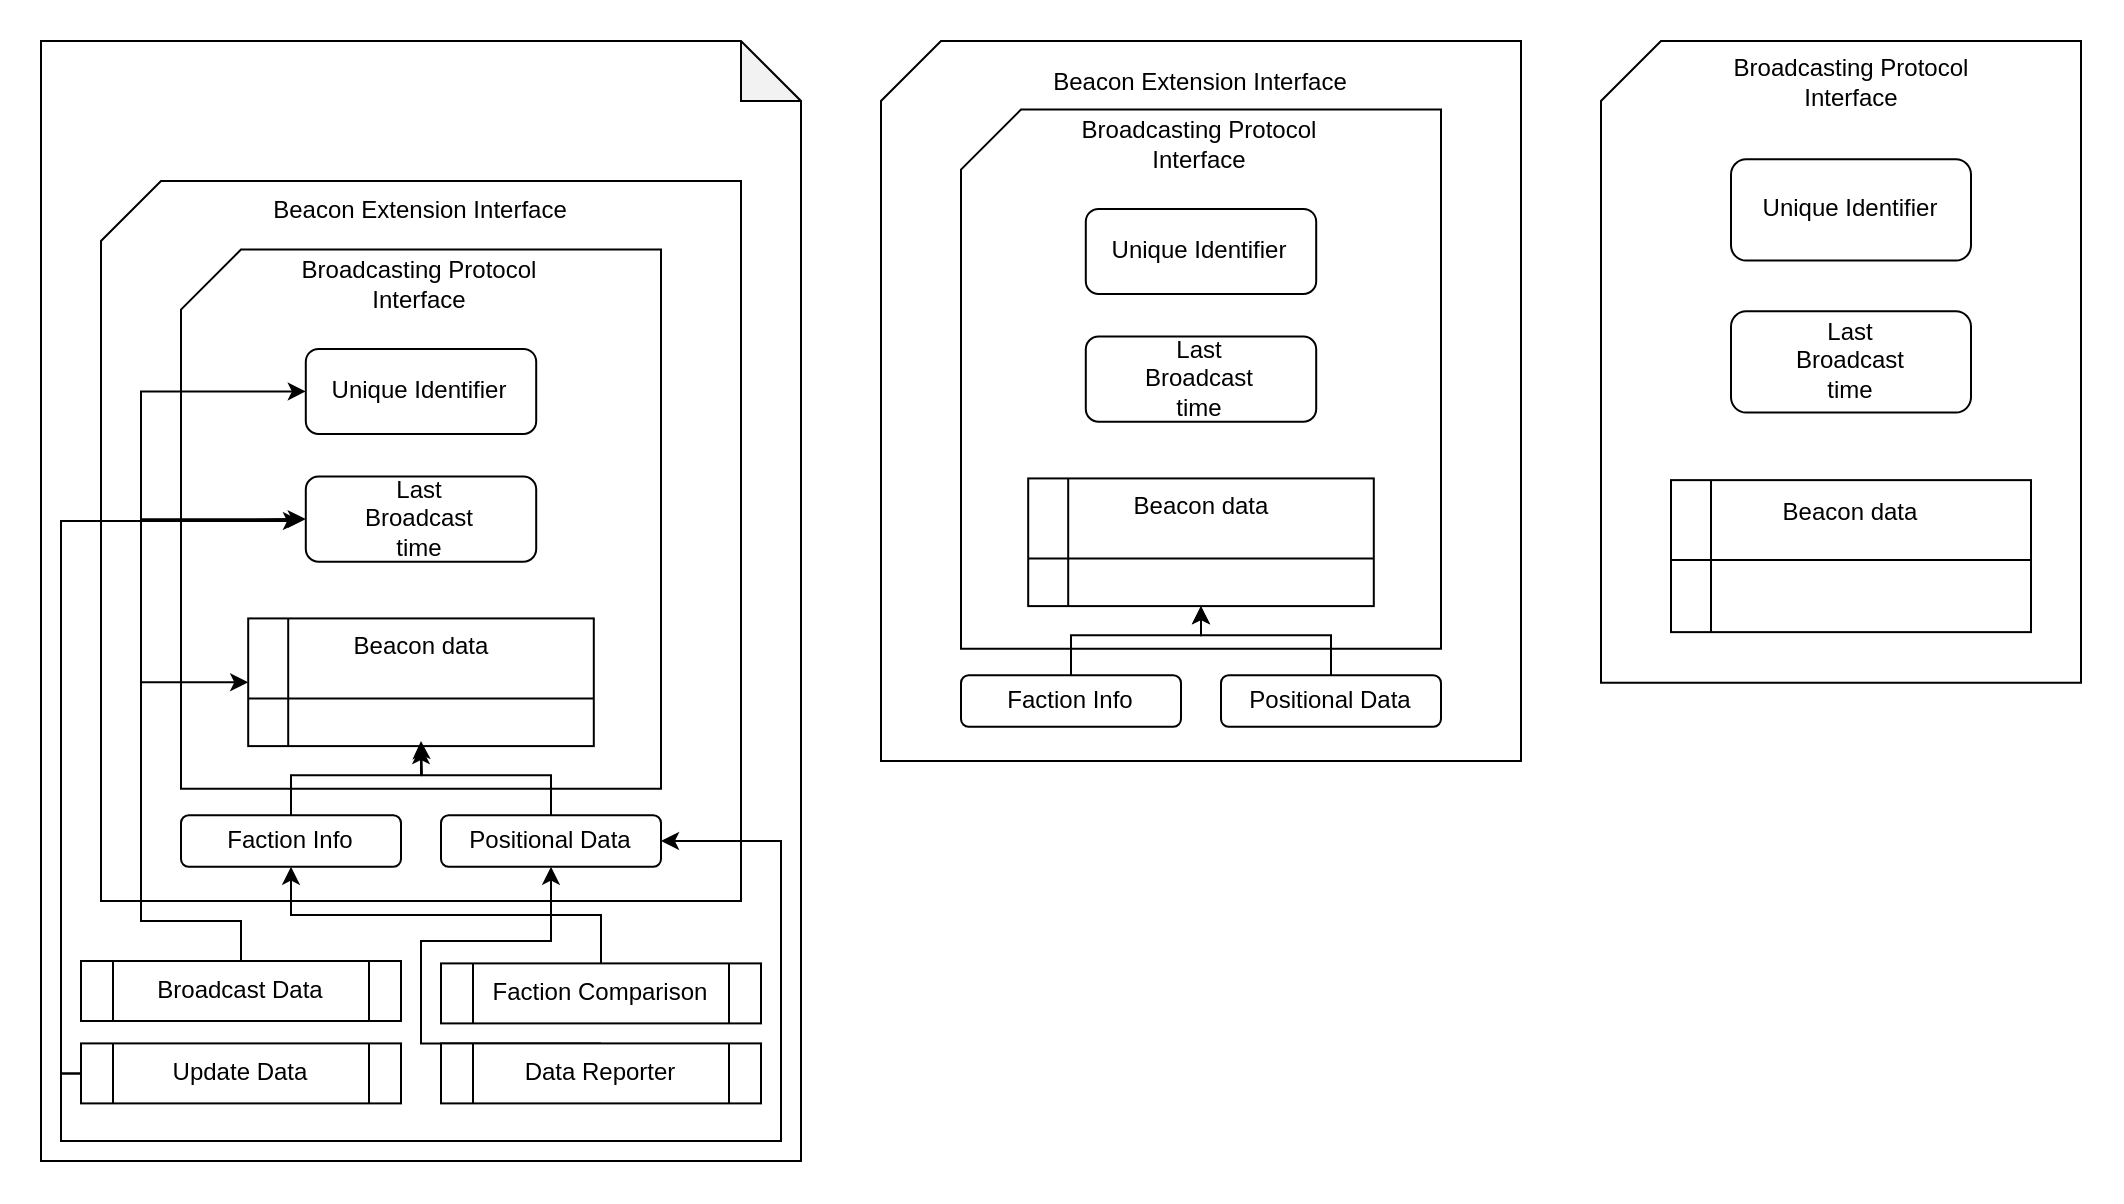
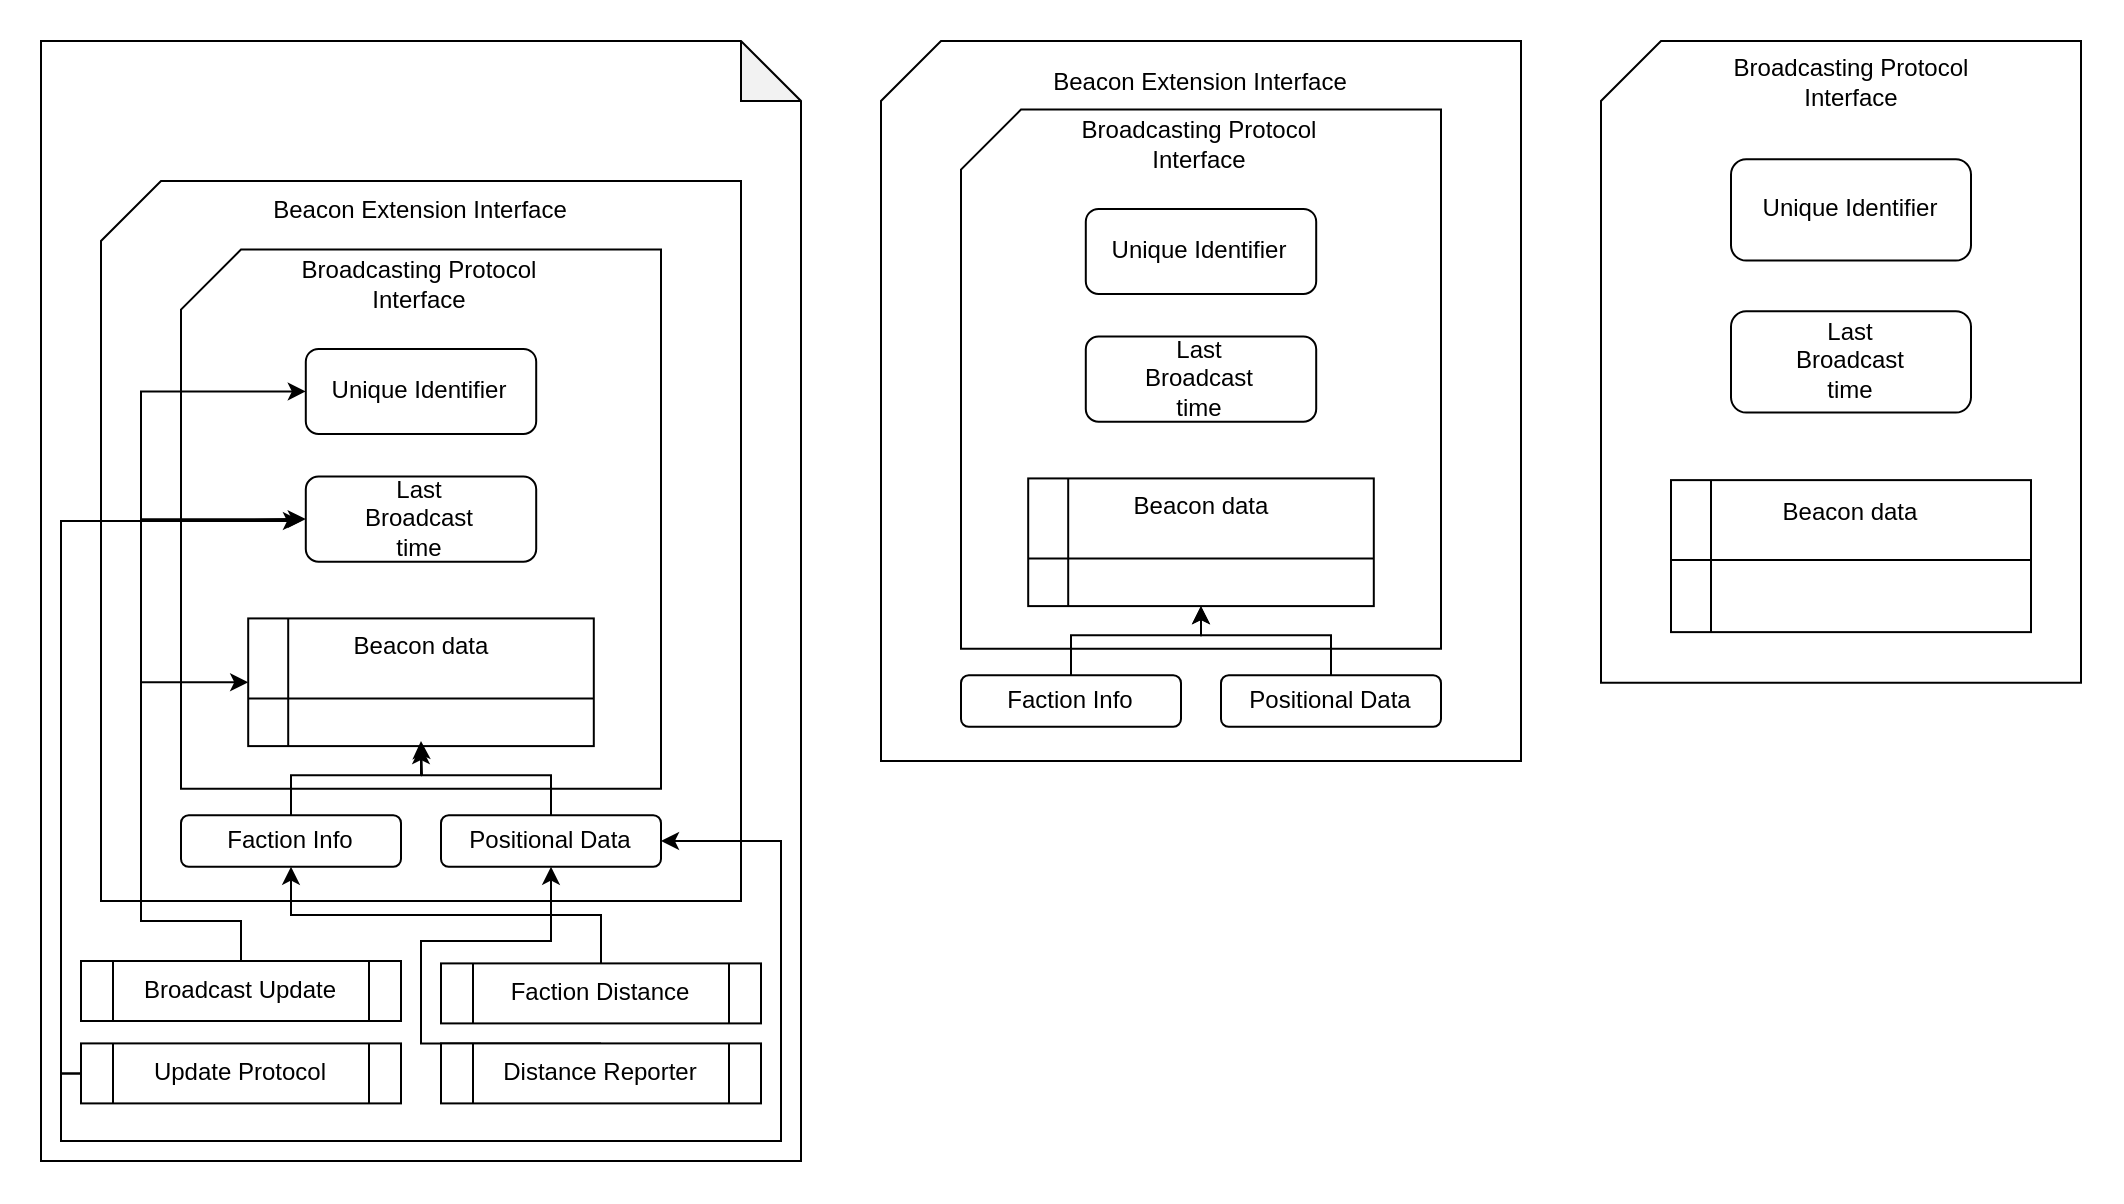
node "Broadcast Data": label "Broadcast Data" -> "Broadcast Update"
node "Faction Comparison": label "Faction Comparison" -> "Faction Distance"
node "Update Data": label "Update Data" -> "Update Protocol"
node "Data Reporter": label "Data Reporter" -> "Distance Reporter"
